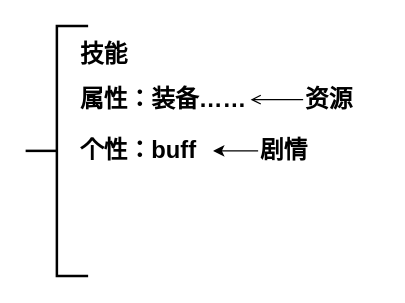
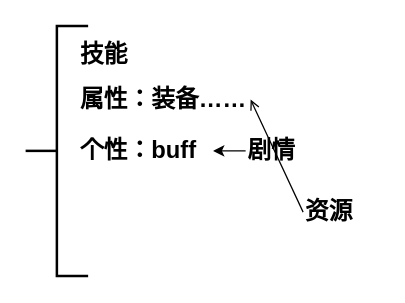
node "资源": moved (341, 99) -> (341, 212)
node "剧情": moved (296, 151) -> (283, 151)
